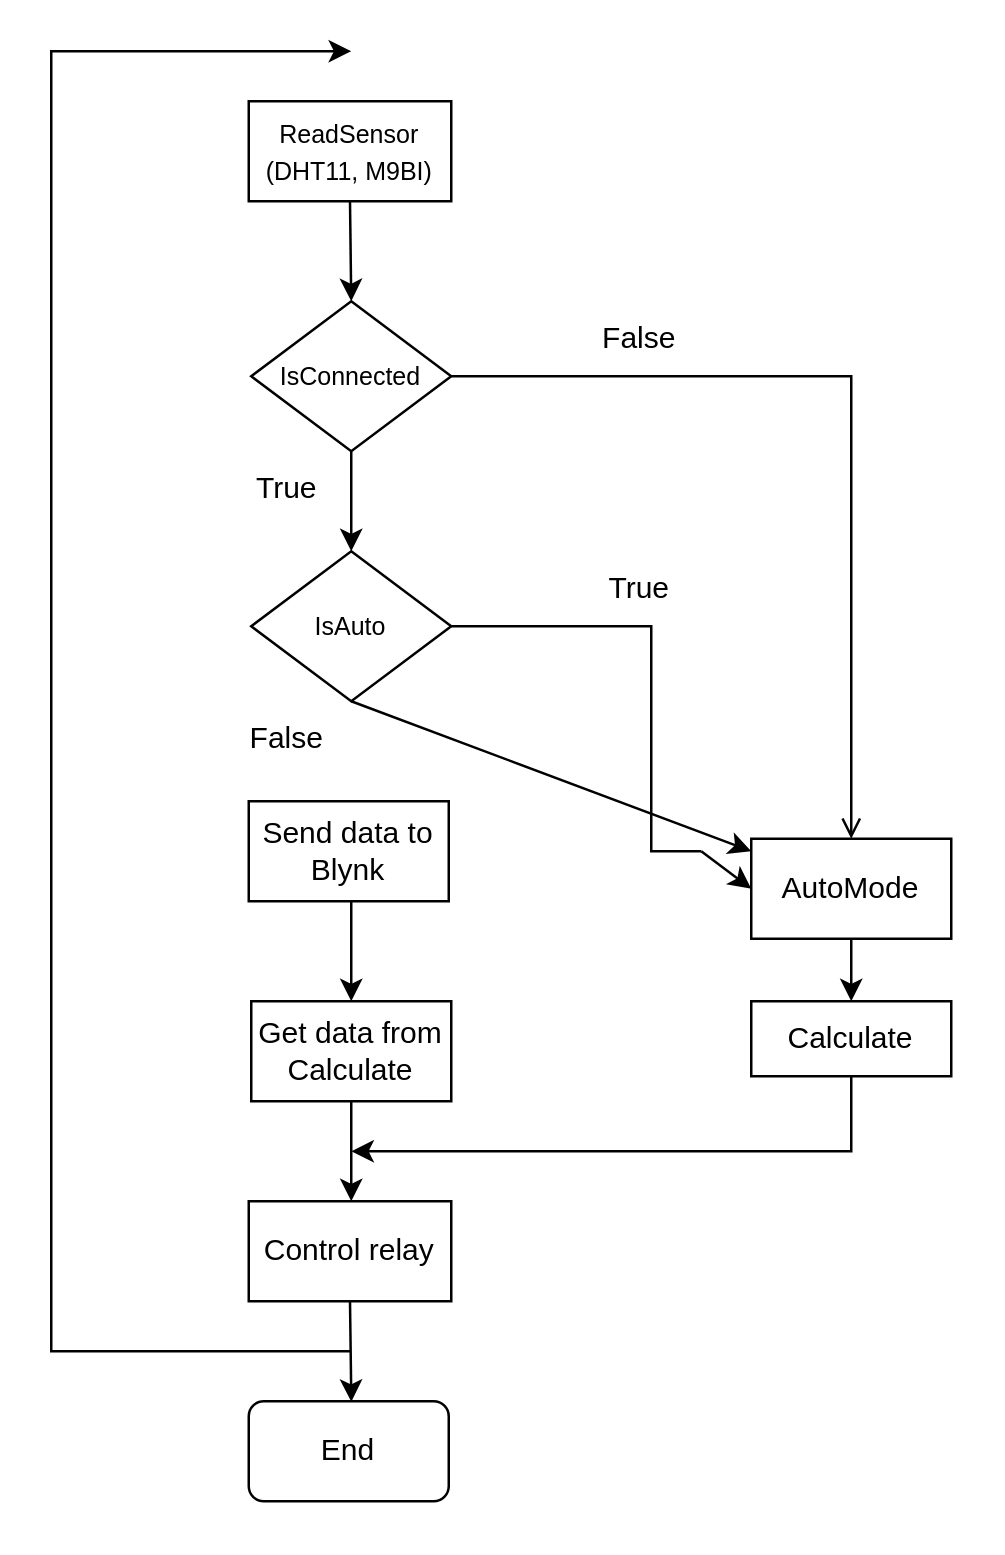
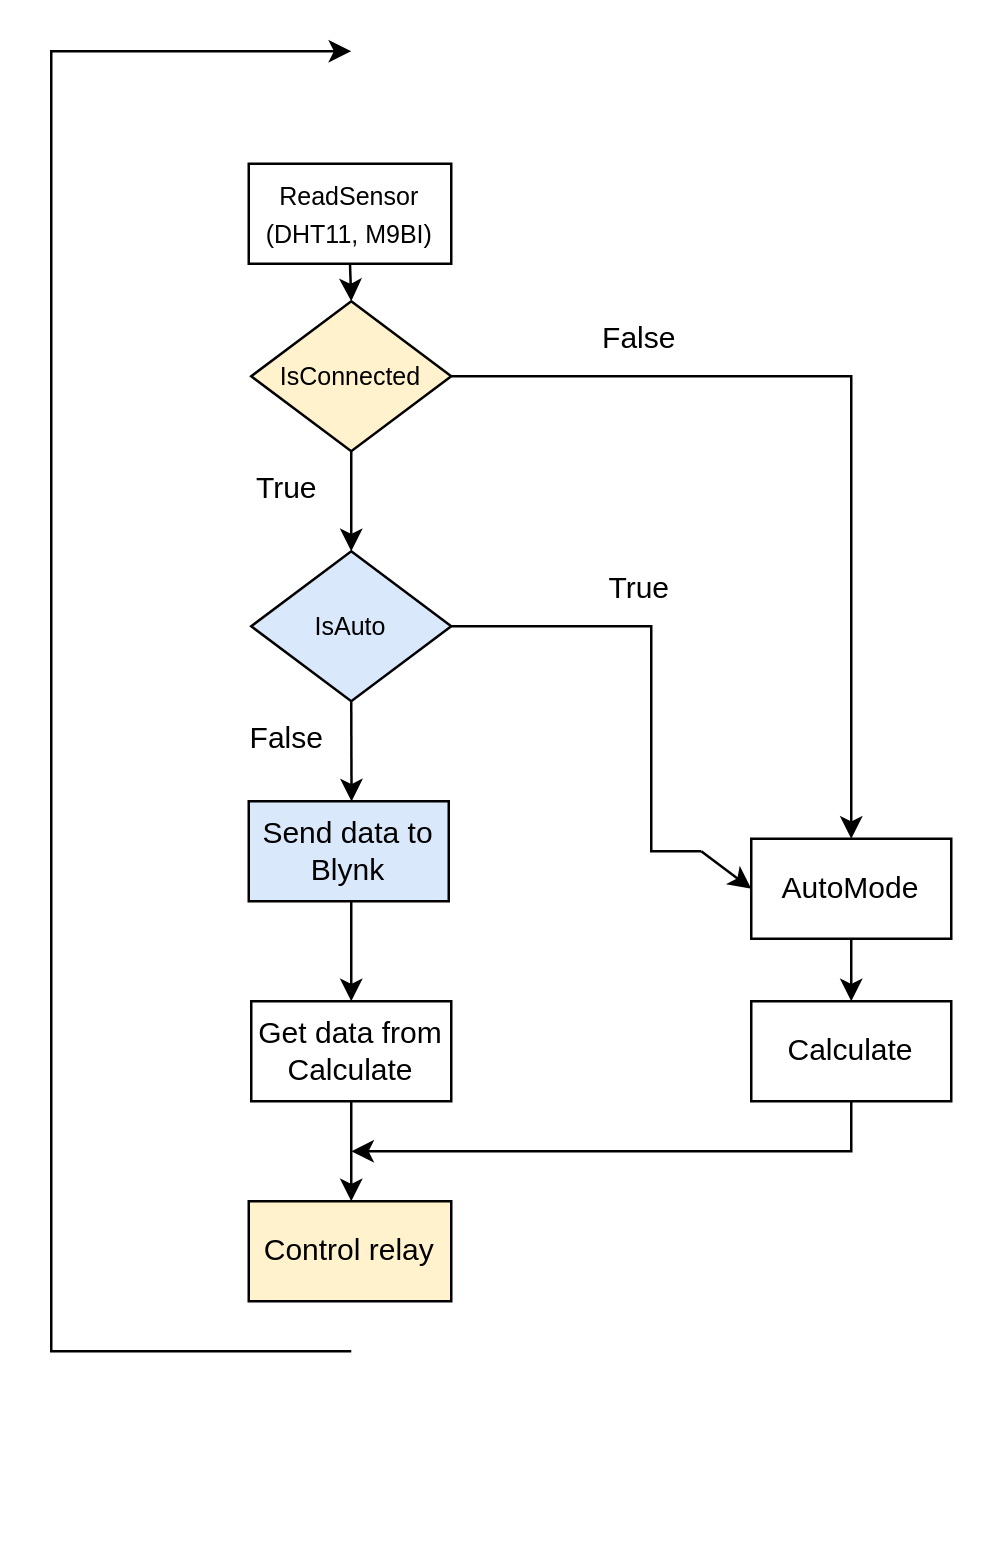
node "ReadSensor (DHT11, M9BI)": moved (350, 151) -> (350, 214)
node "IsConnected": fillcolor #ffffff -> #fff2cc
node "IsAuto": fillcolor #ffffff -> #dae8fc
edge "IsAuto" -> "AutoMode": now "IsAuto" -> "Send data to Blynk"
edge "IsConnected" -> "AutoMode": arrowhead open -> classic
node "Send data to Blynk": fillcolor #ffffff -> #dae8fc
node "Calculate": size 200x75 -> 200x100
node "Control relay": fillcolor #ffffff -> #fff2cc
edge "Control relay" -> "End": removed
node "End": removed
